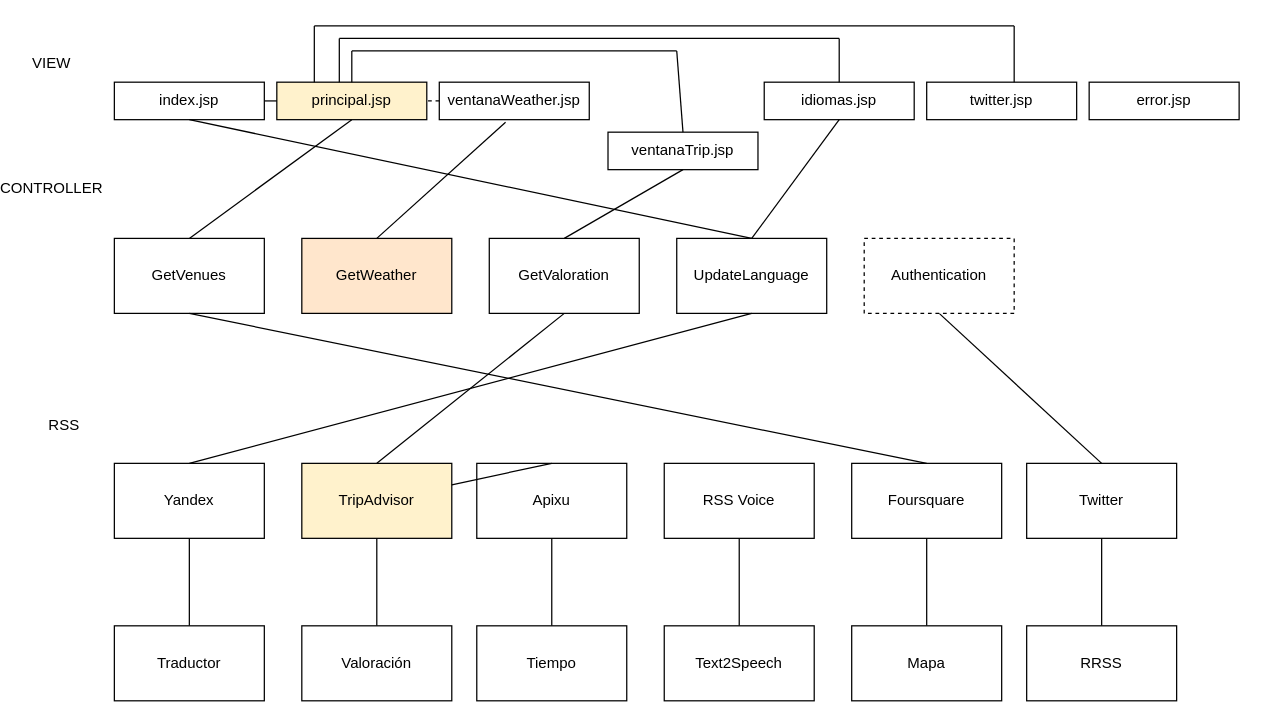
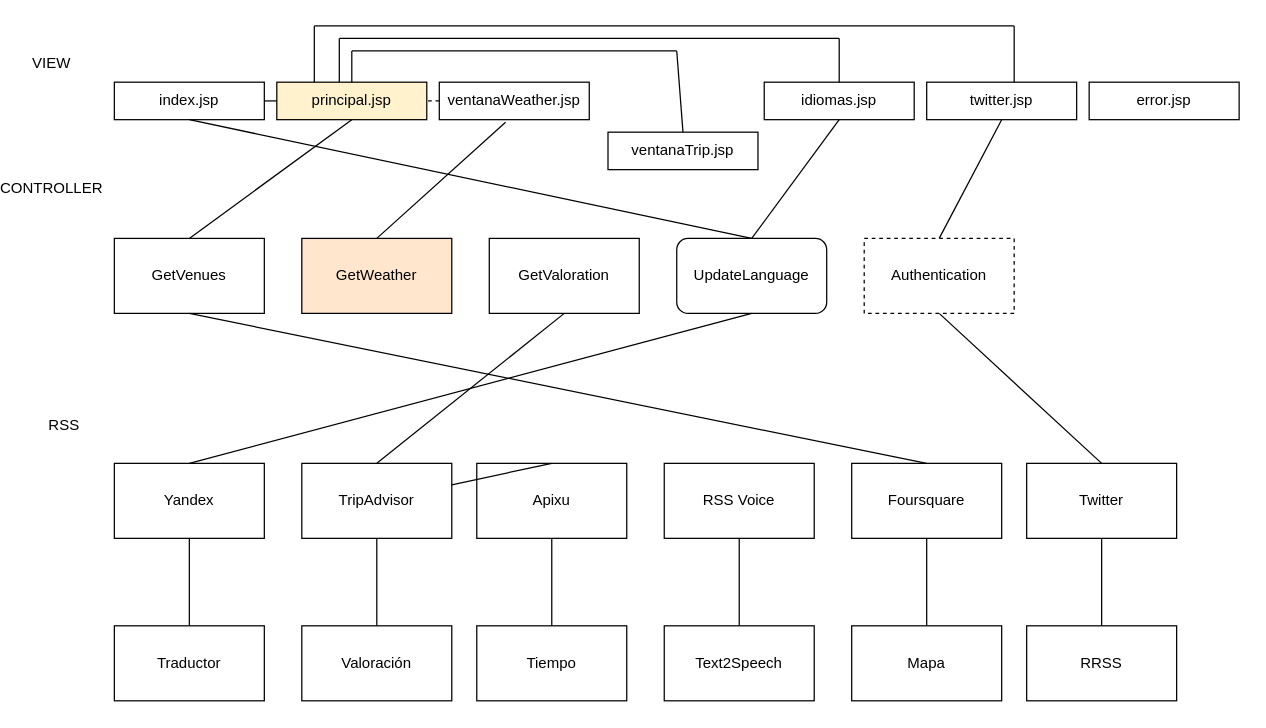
edge "twitter.jsp" -- "Authentication": added
edge "ventanaTrip.jsp" -- "GetValoration": removed
node "UpdateLanguage": shape rectangle -> rounded rectangle
node "TripAdvisor": fillcolor #fff2cc -> #ffffff
